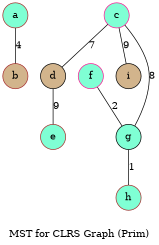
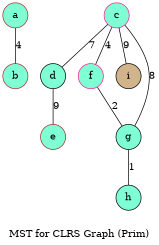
edge "c" -- "f": added, label "4"
node "b": fillcolor tan -> aquamarine
node "d": fillcolor tan -> aquamarine
node "h": color brown -> black
